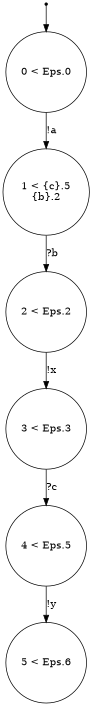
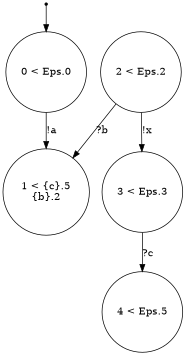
edge "1 < {c}.5 {b}.2" -> "2 < Eps.2": reversed
node "5 < Eps.6": removed
